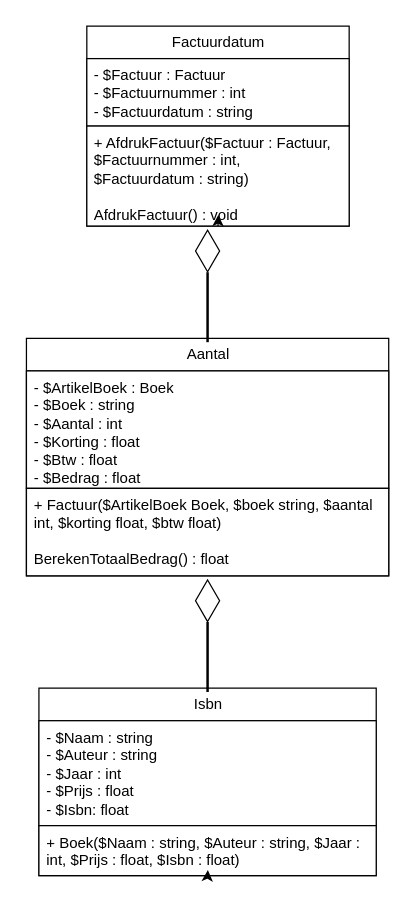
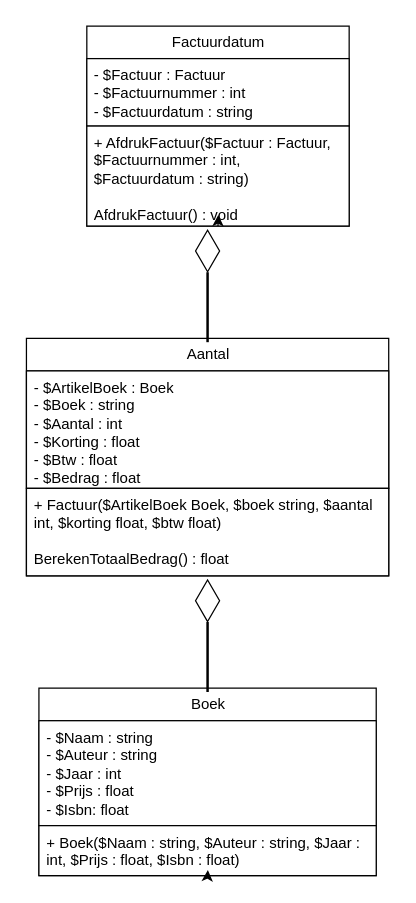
node "Isbn": label "Isbn" -> "Boek"
